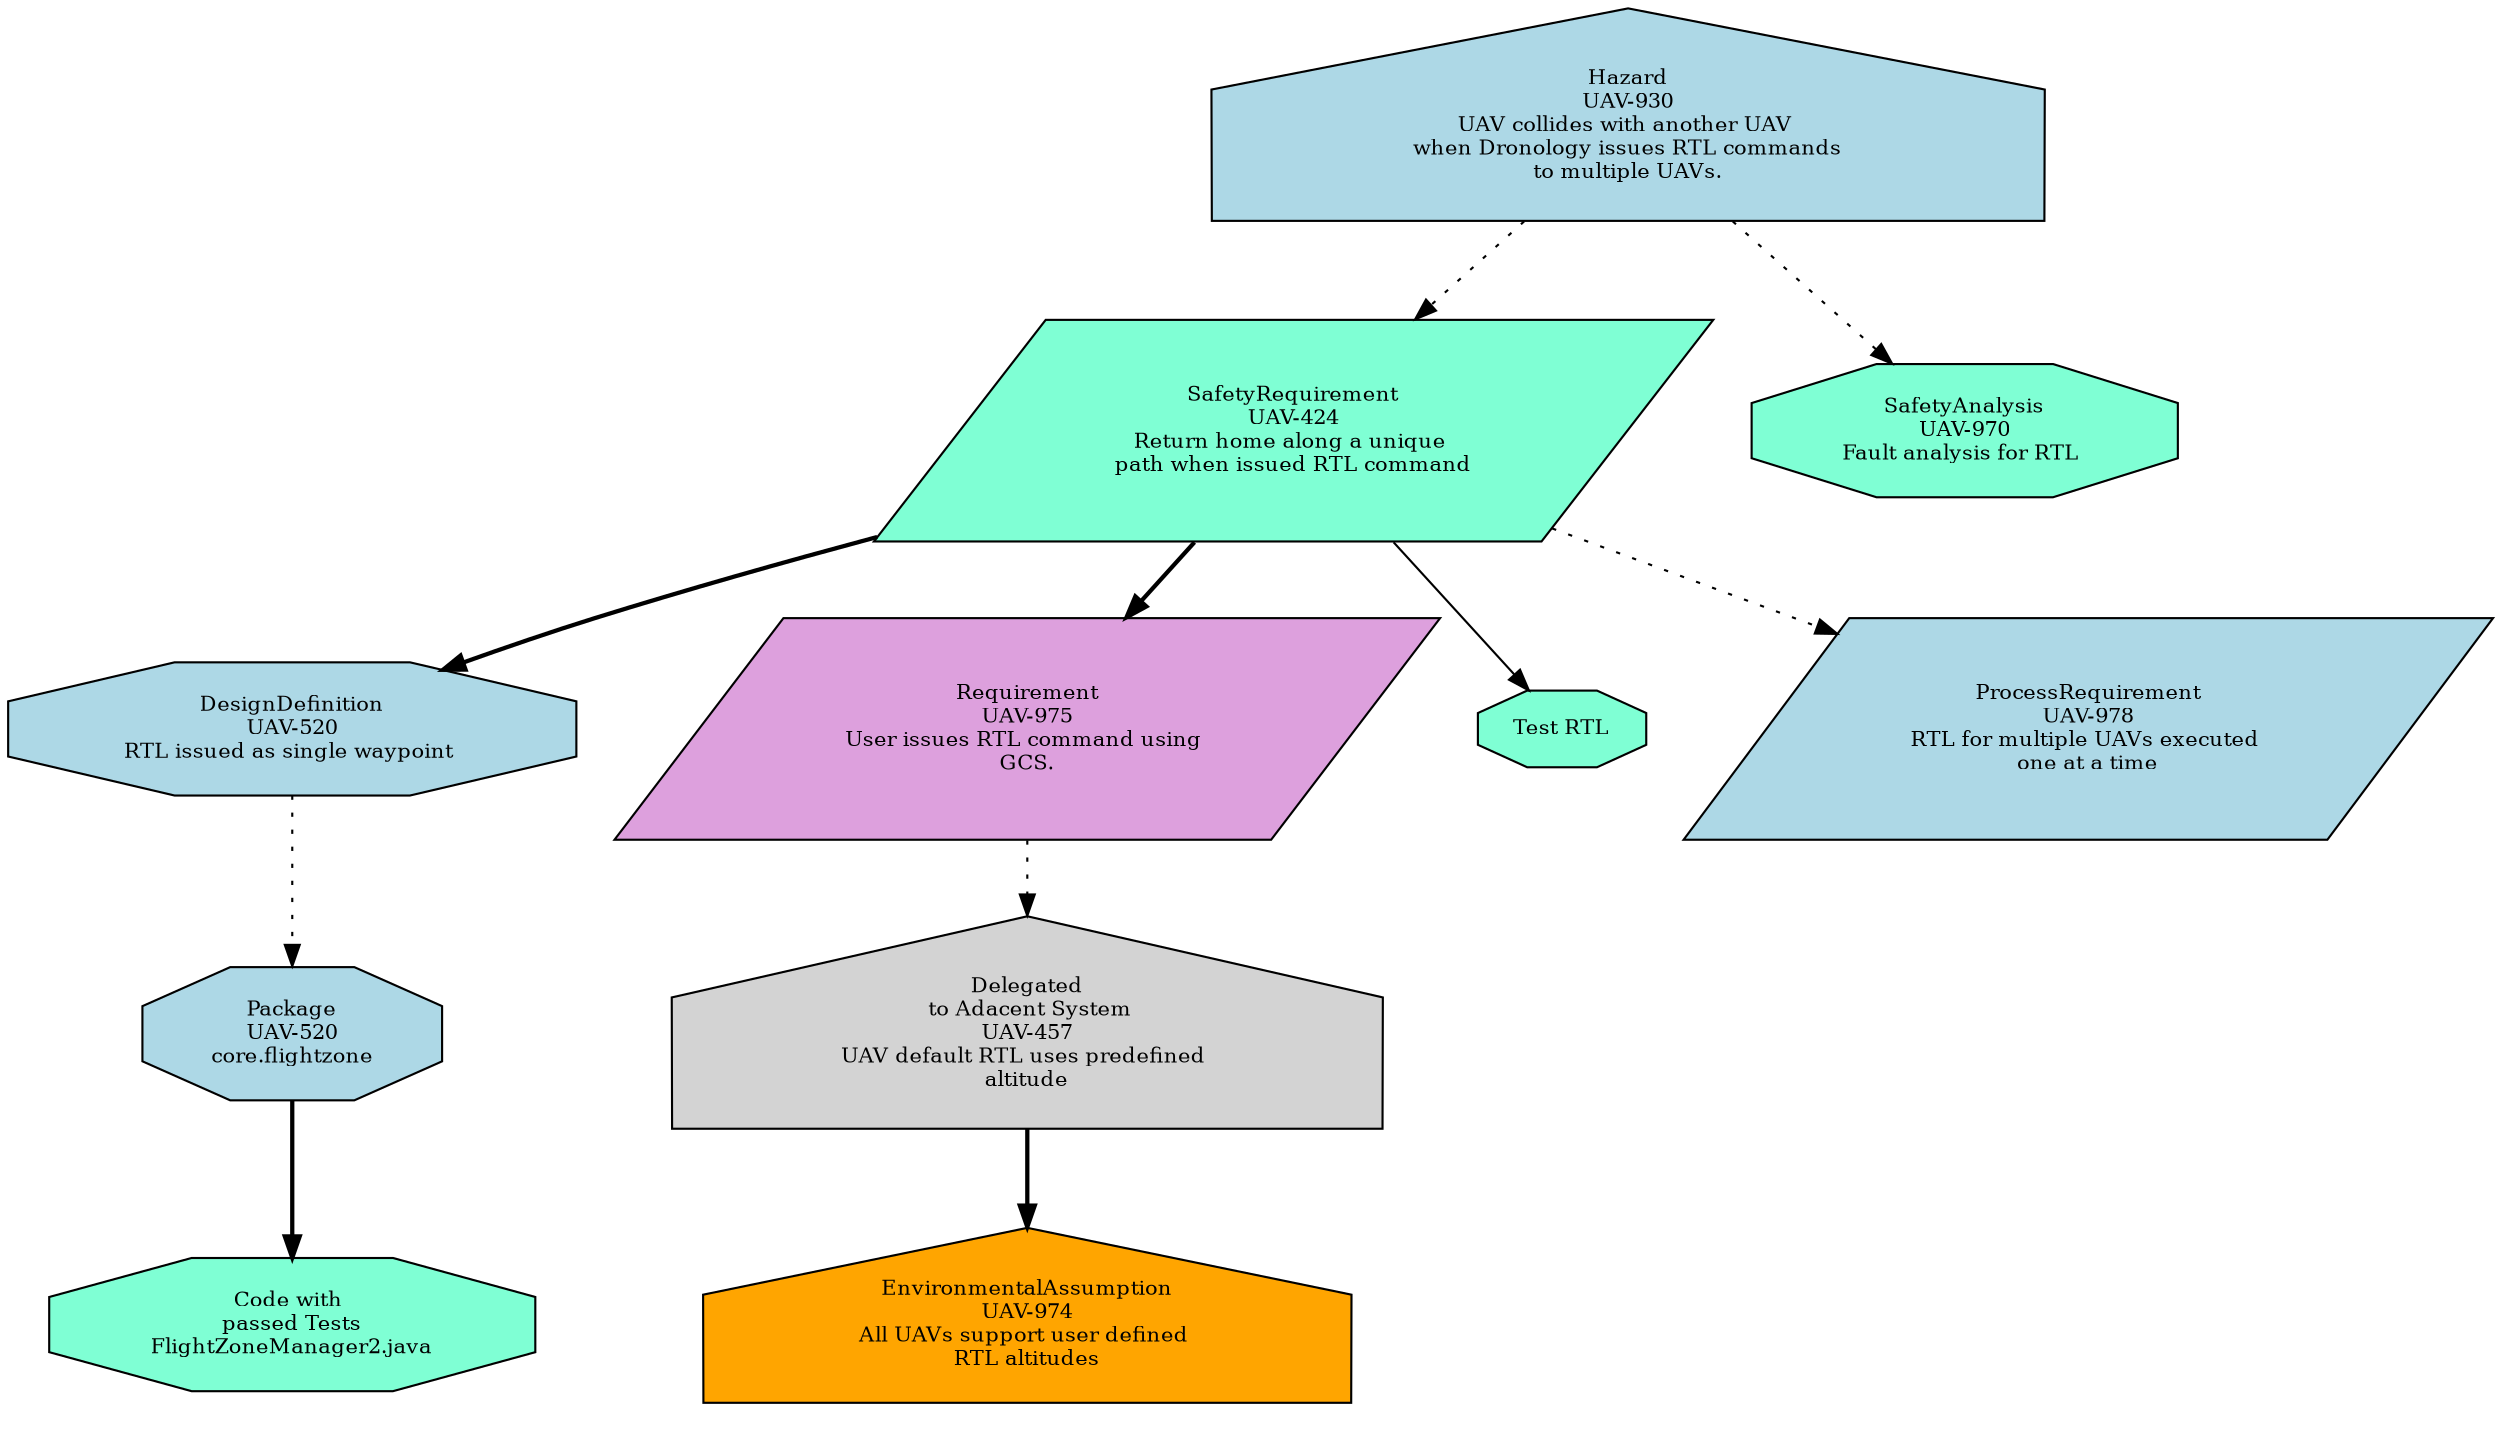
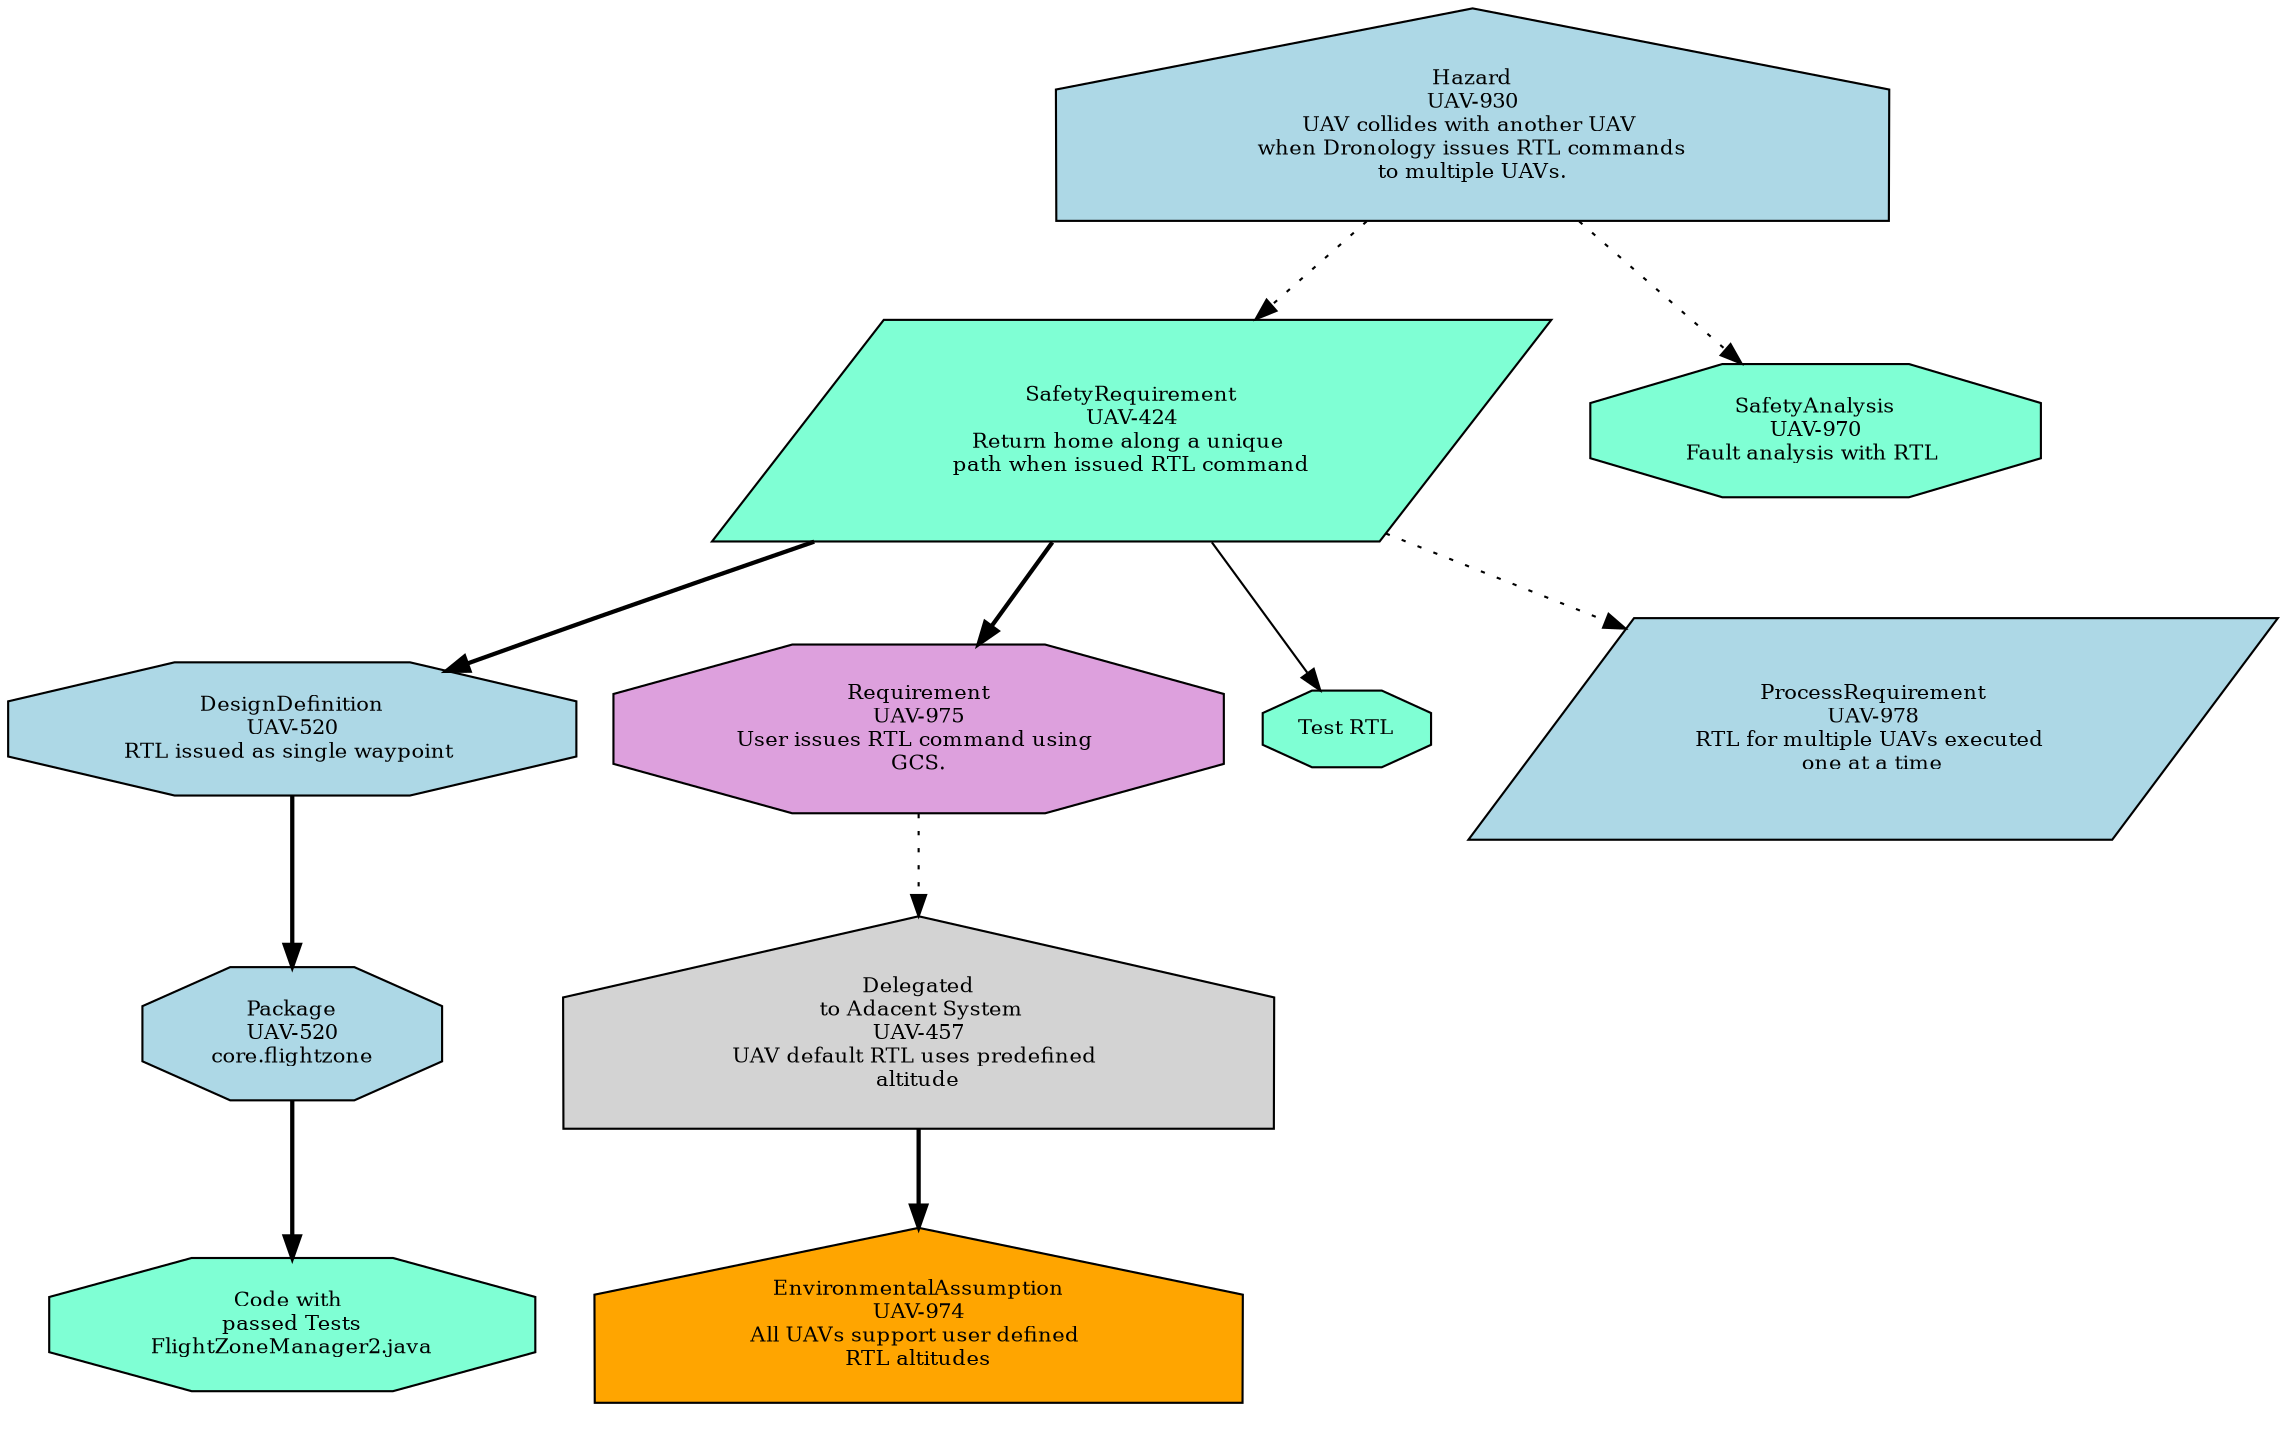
node "SafetyAnalysis UAV-970 Fault analysis for RTL": label "SafetyAnalysis UAV-970 Fault analysis for RTL" -> "SafetyAnalysis UAV-970 Fault analysis with RTL"
node "Requirement UAV-975 User issues RTL command using GCS.": shape parallelogram -> octagon
edge "DesignDefinition UAV-520 RTL issued as single waypoint" -> "Package UAV-520 core.flightzone": style dotted -> bold
